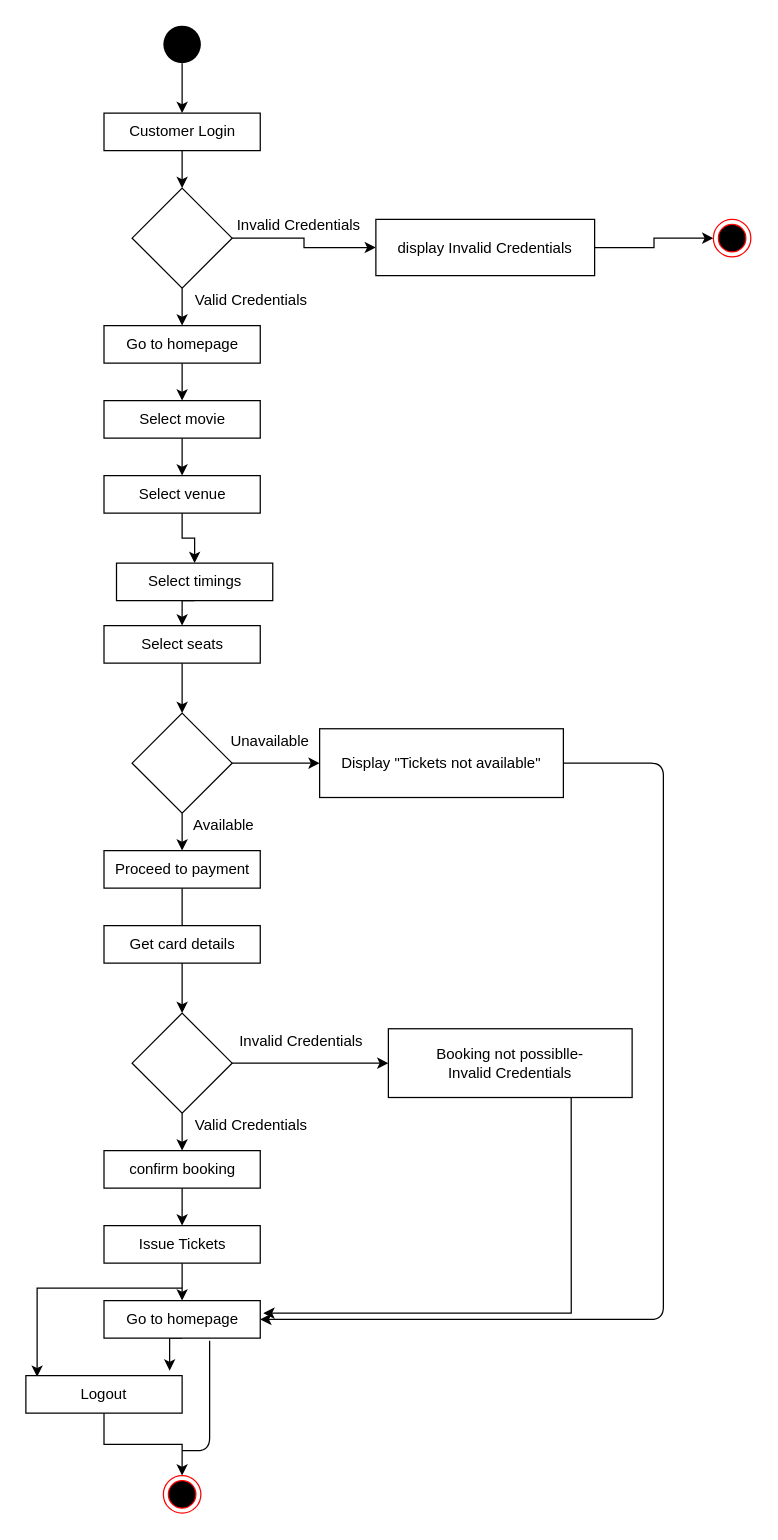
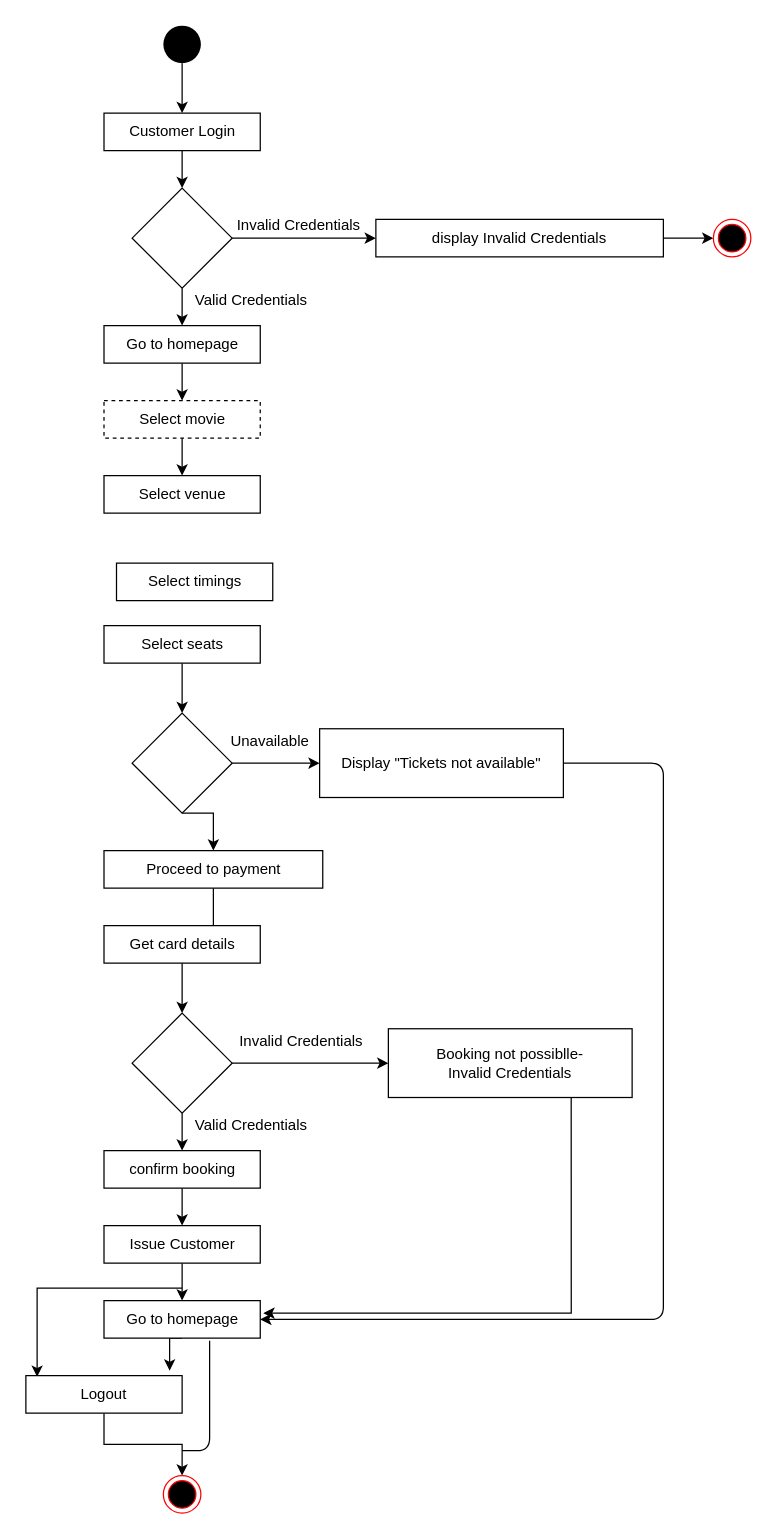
node "display Invalid Credentials": size 219x56 -> 288x38
node "Select movie": style solid -> dashed
edge "Select venue" -> "Select timings": removed
edge "Select timings" -> "Select seats": removed
node "Available": removed
node "Proceed to payment": size 156x38 -> 219x38
node "Issue Tickets": label "Issue Tickets" -> "Issue Customer"
